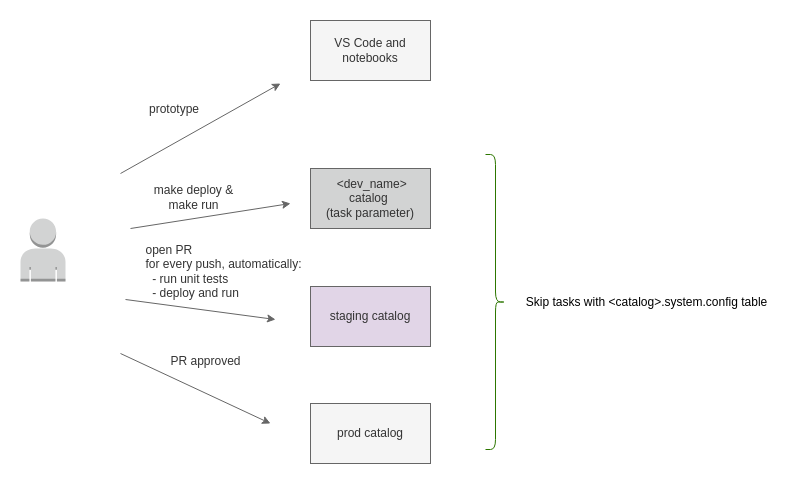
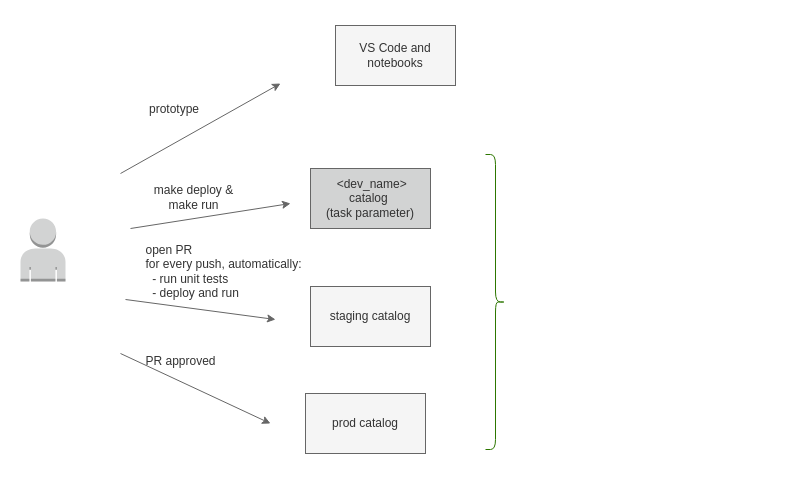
node "VS Code and notebooks": moved (371, 51) -> (396, 56)
node "Skip tasks with <catalog>.system.config table": removed
node "staging catalog": fillcolor #e1d5e7 -> #f5f5f5
node "PR approved": moved (206, 362) -> (181, 362)
node "prod catalog": moved (371, 434) -> (366, 424)
